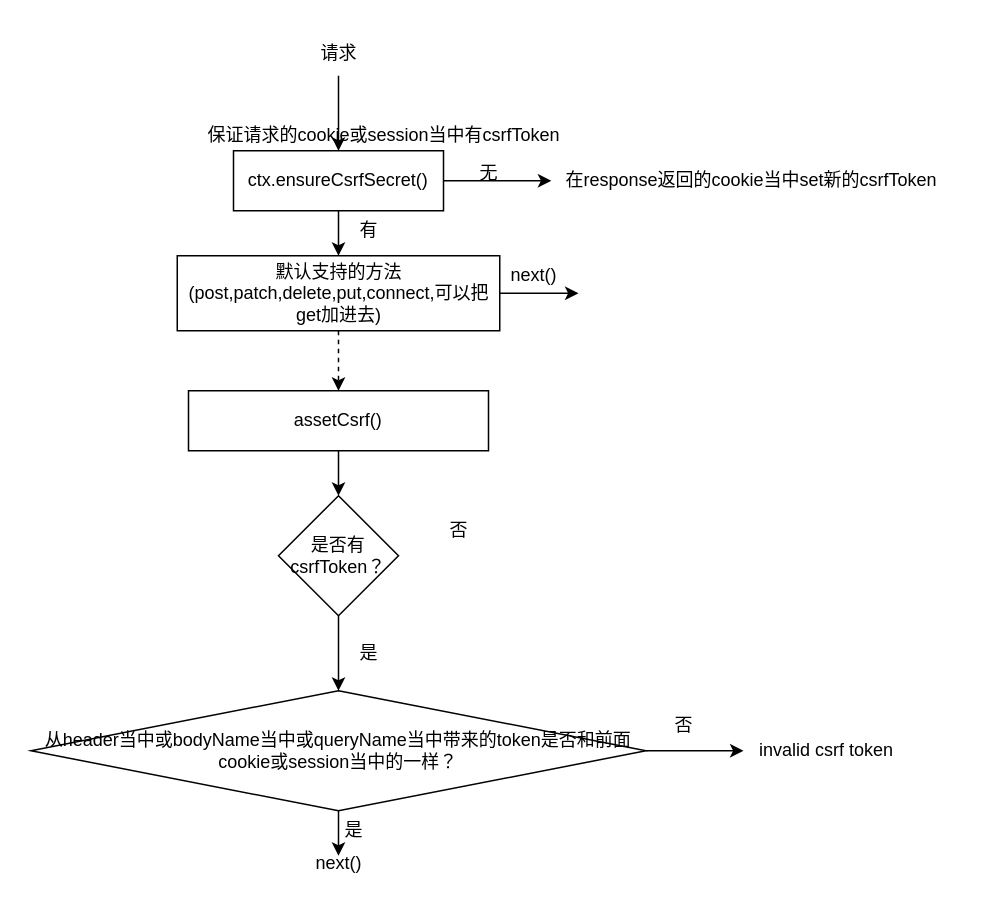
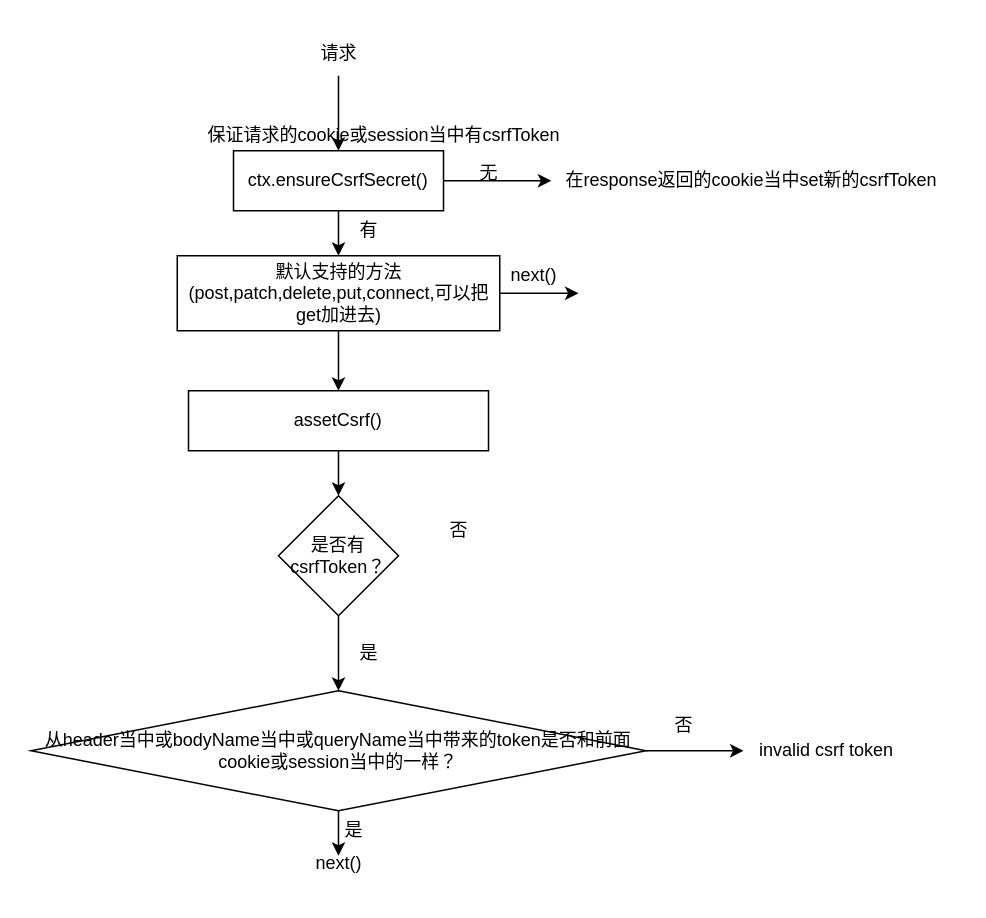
edge "默认支持的方法(post,patch,delete,put,connect,可以把get加进去)" -> "assetCsrf()": style dashed -> solid
